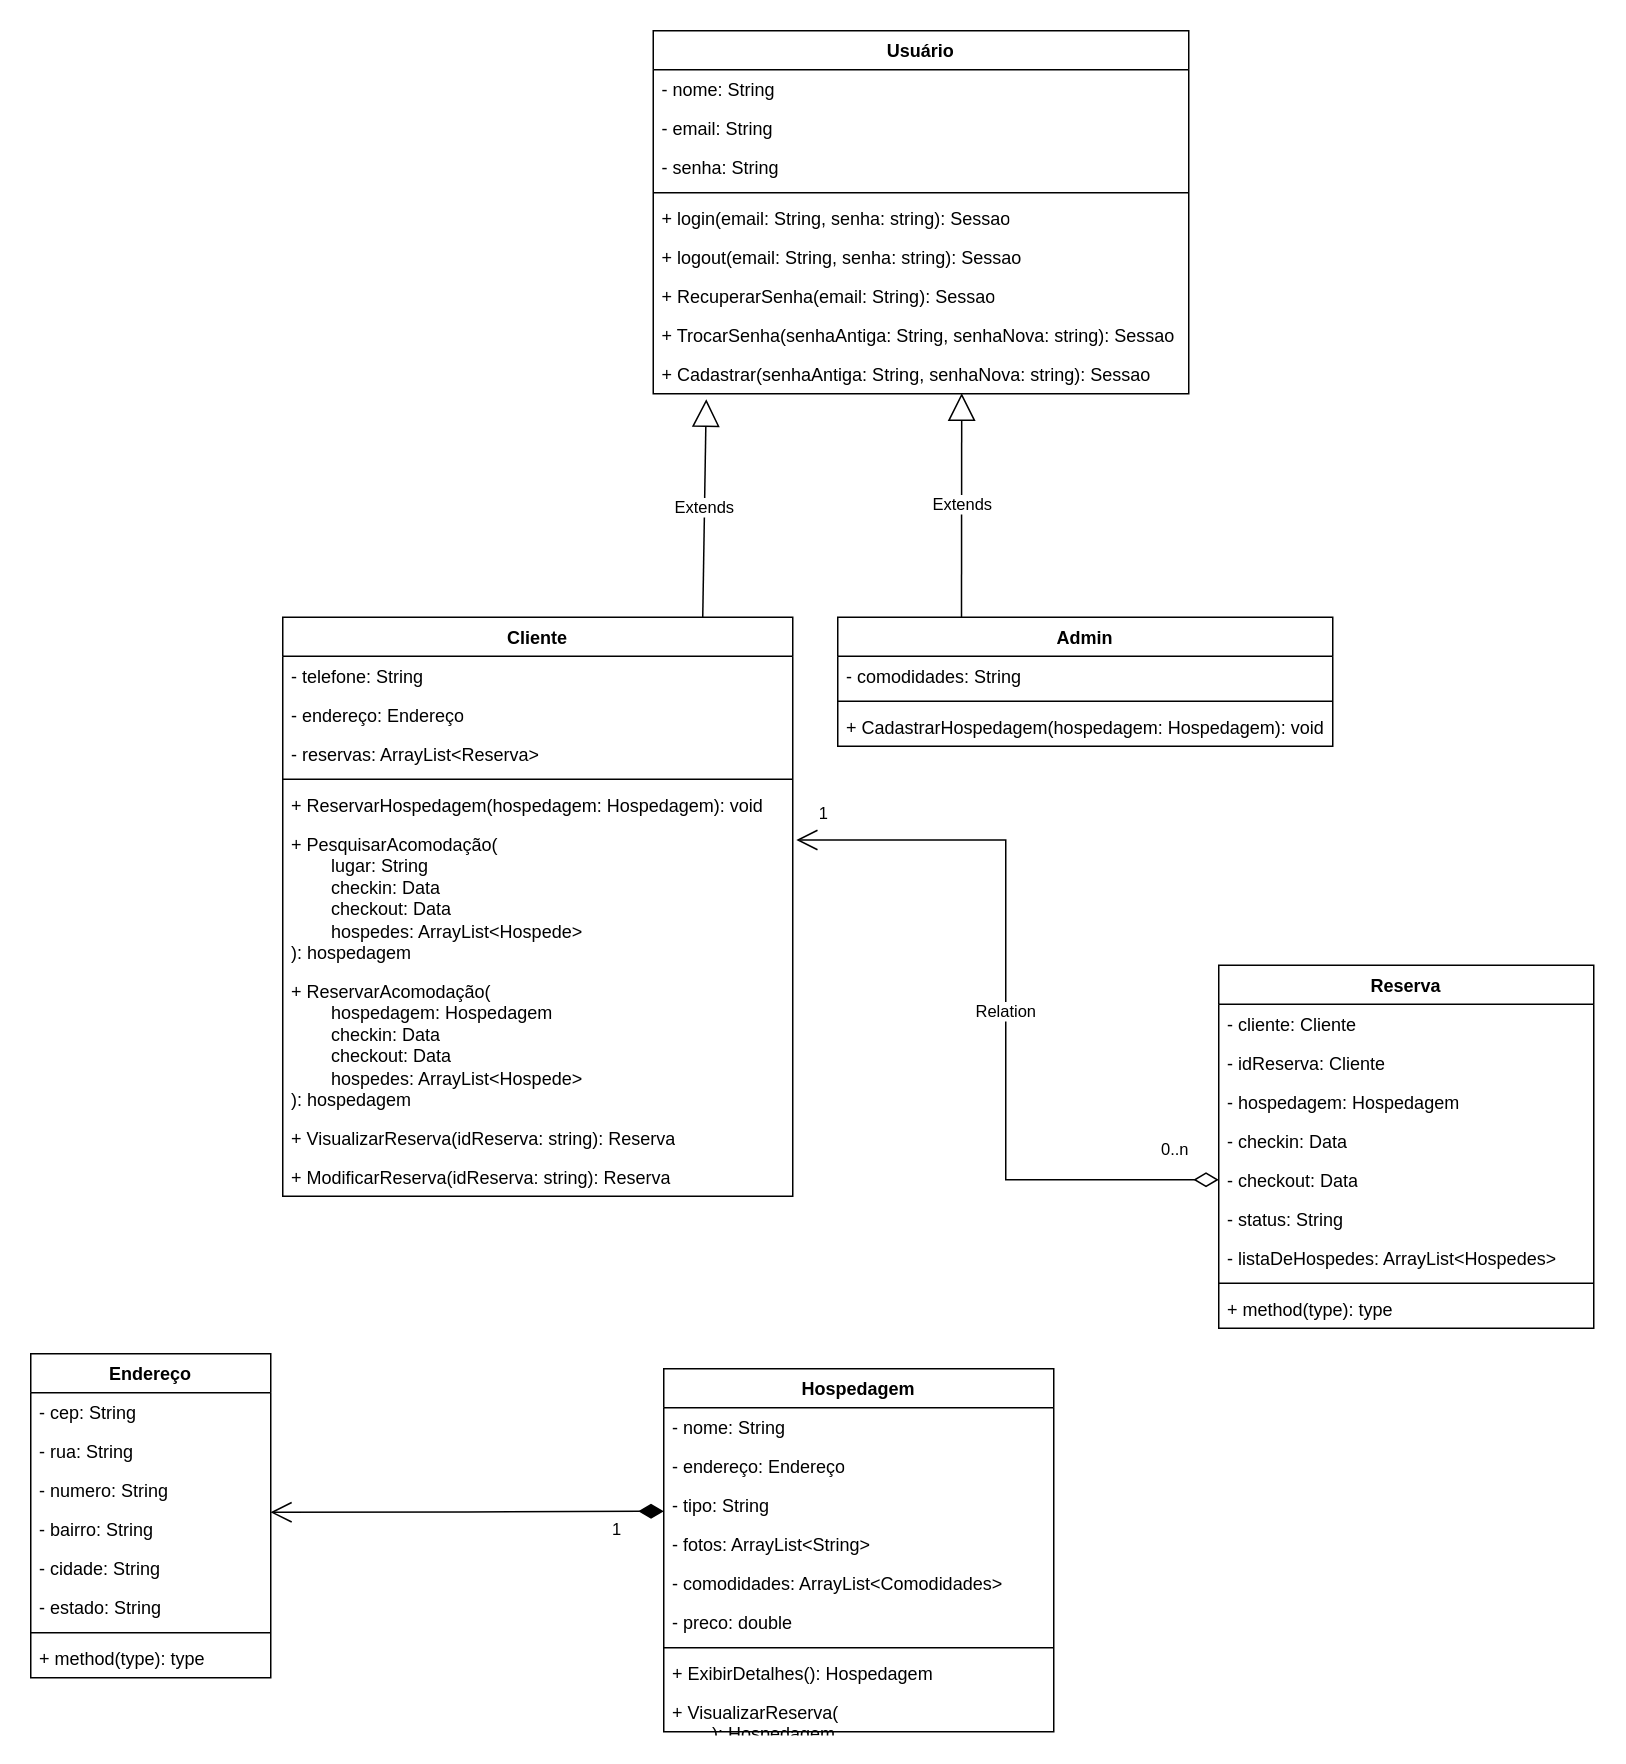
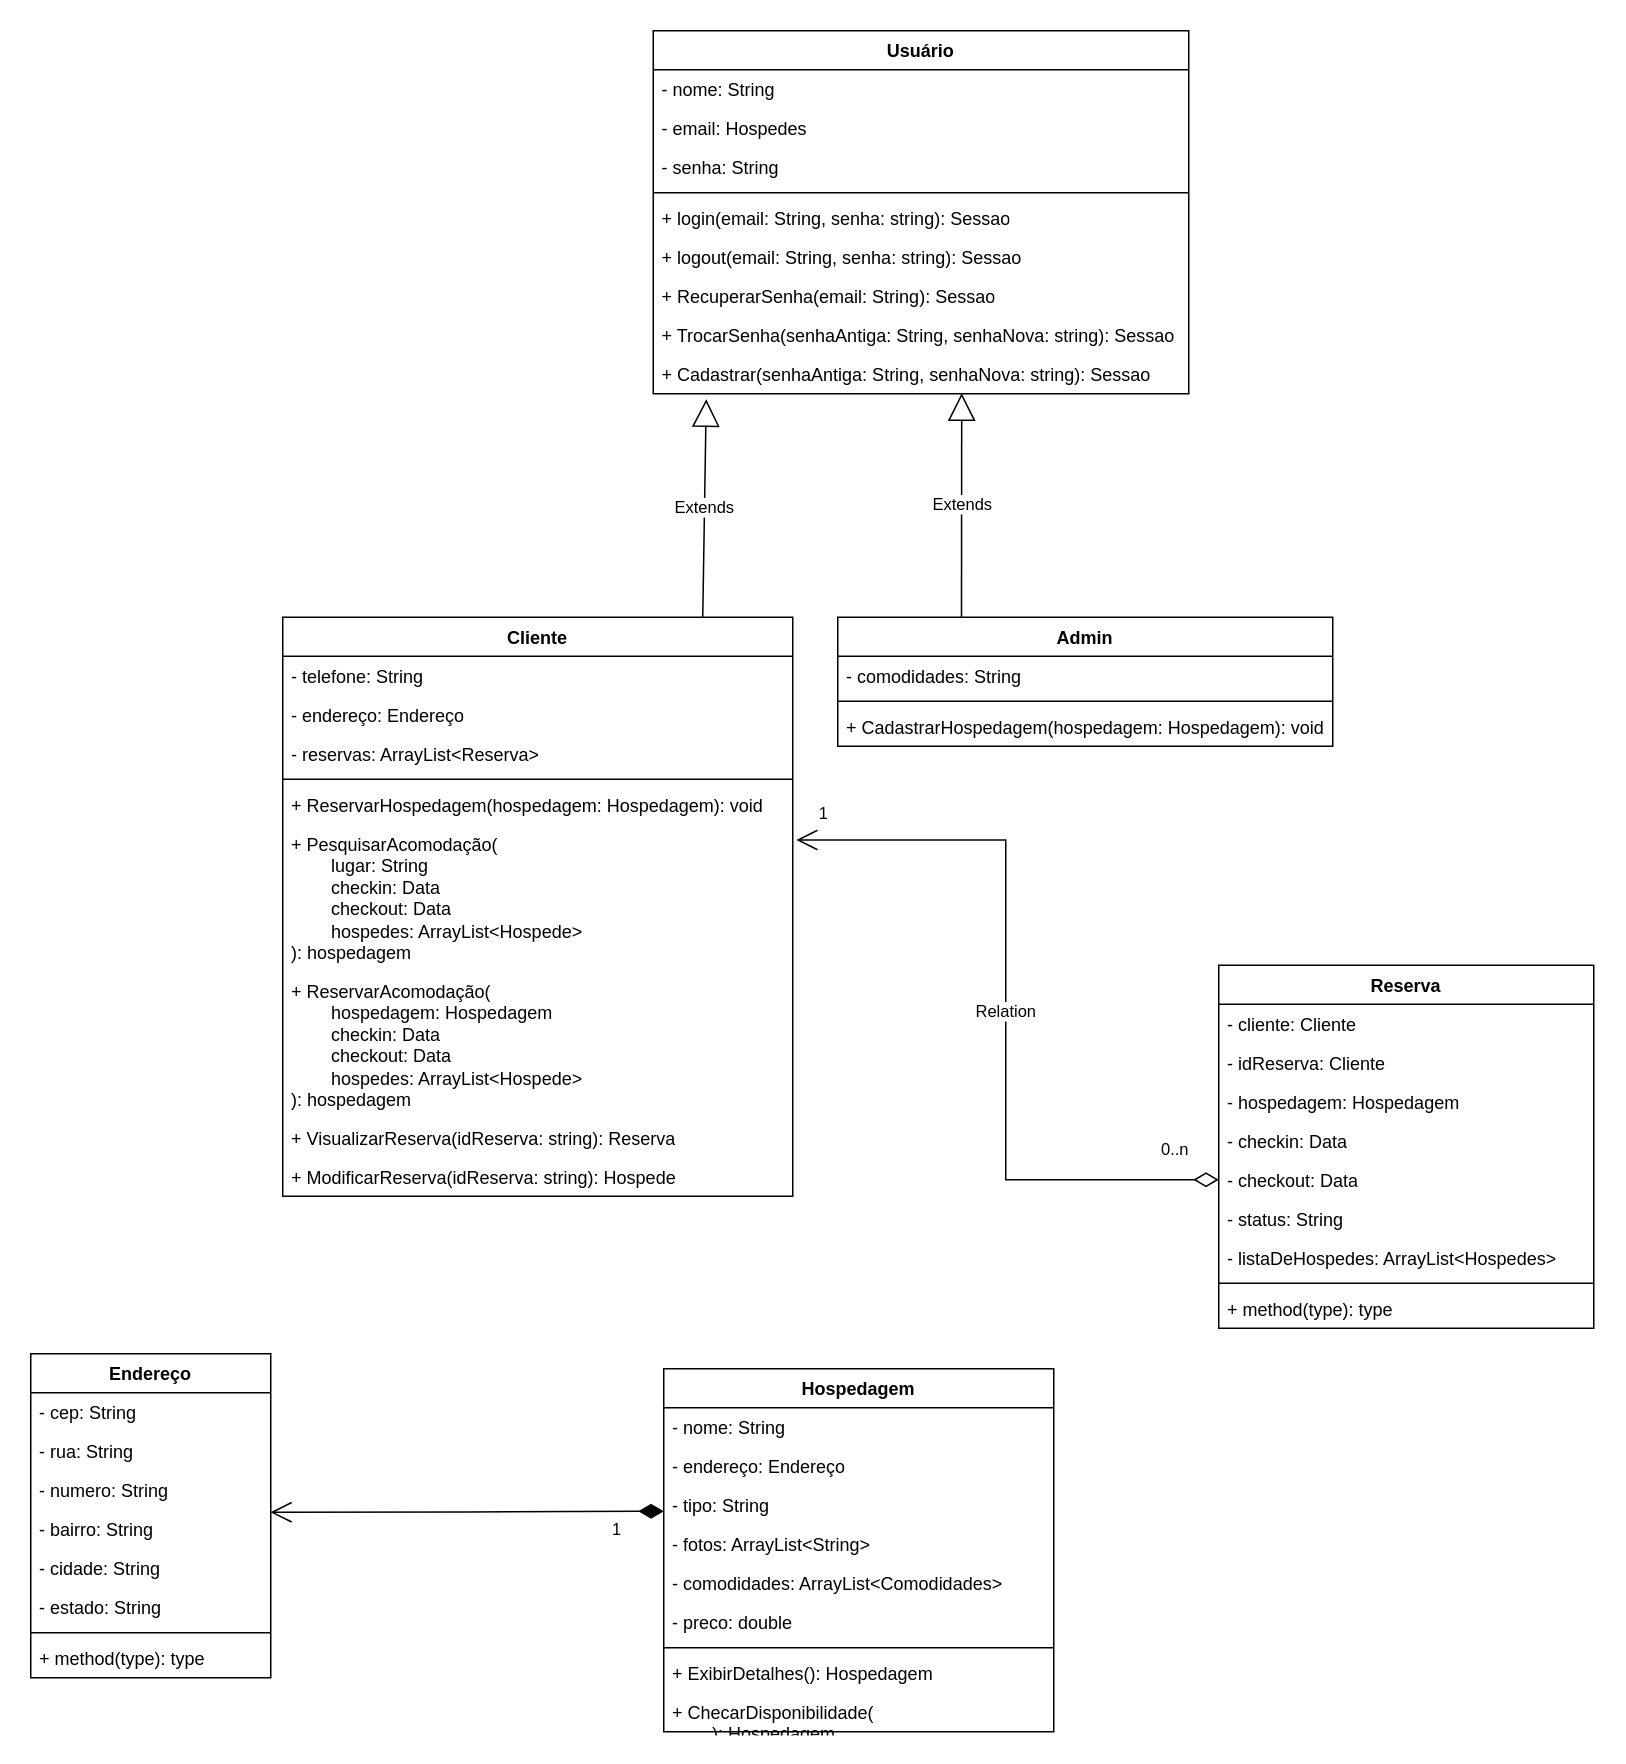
node "- email: String": label "- email: String" -> "- email: Hospedes"
node "+ ModificarReserva(idReserva: string): Reserva": label "+ ModificarReserva(idReserva: string): Reserva" -> "+ ModificarReserva(idReserva: string): Hospede"
node "+ VisualizarReserva( ): Hospedagem": label "+ VisualizarReserva( ): Hospedagem" -> "+ ChecarDisponibilidade( ): Hospedagem"
